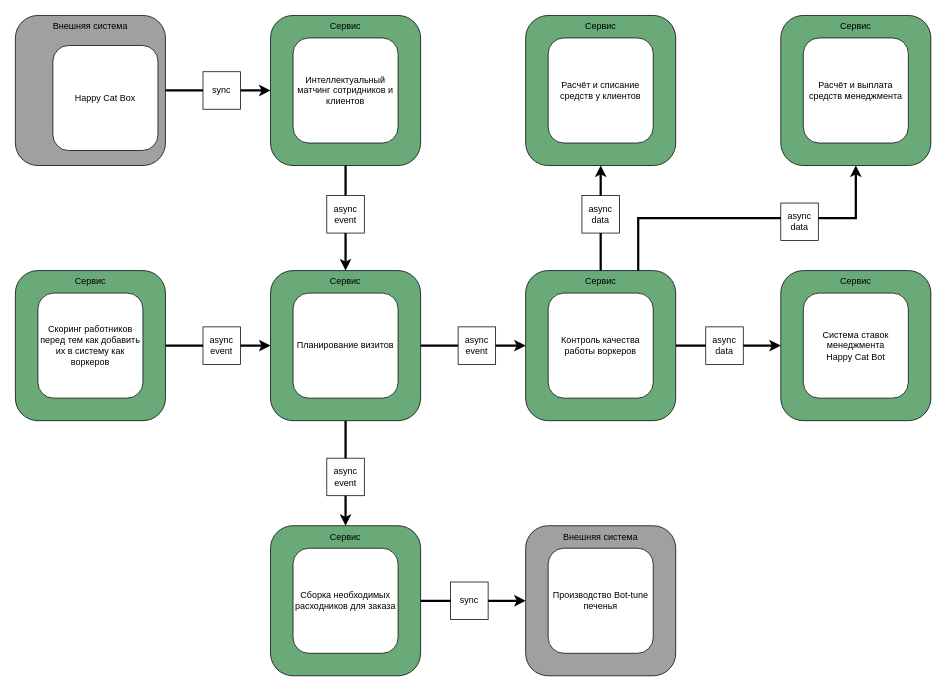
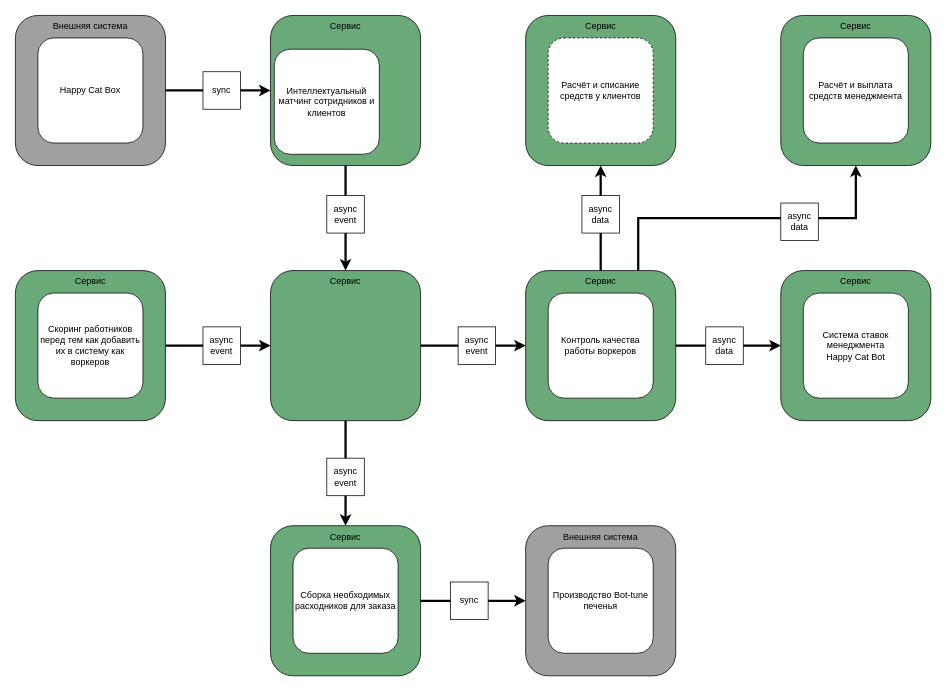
node "Интеллектуальный матчинг сотридников и клиентов": moved (345, 90) -> (327, 102)
node "Расчёт и списание средств у клиентов": style solid -> dashed
node "Happy Cat Box": moved (105, 98) -> (90, 90)
node "Планирование визитов": removed
